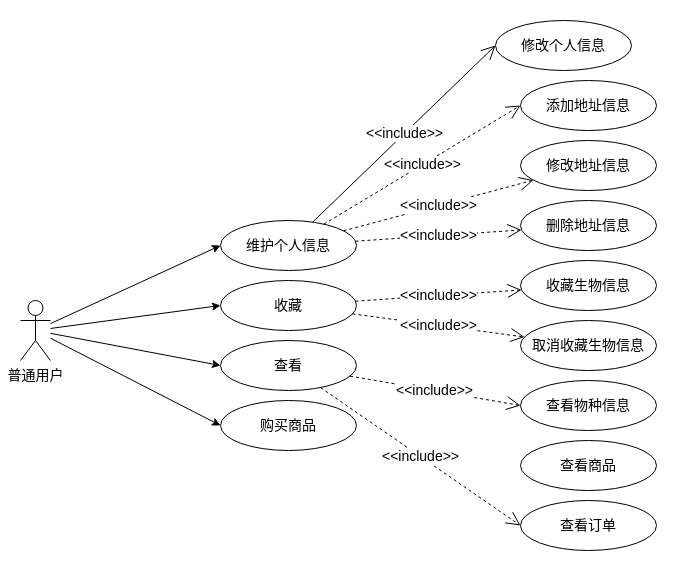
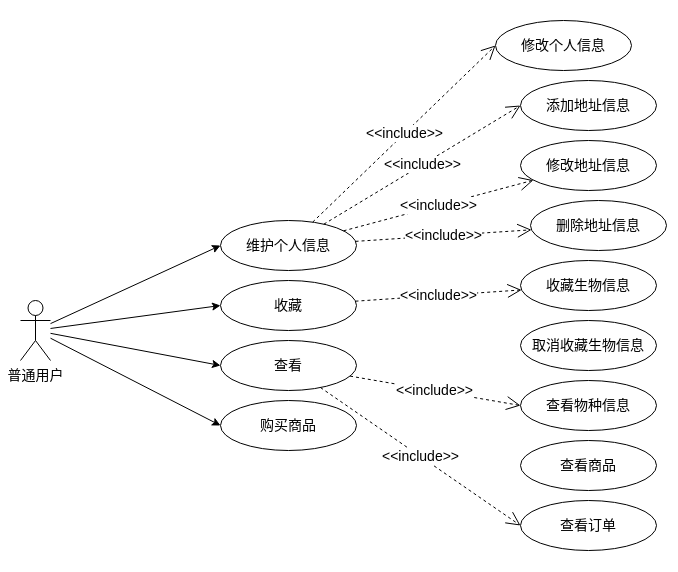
edge "维护个人信息" -> "修改个人信息": style solid -> dashed
node "删除地址信息": moved (589, 226) -> (599, 226)
edge "收藏" -> "取消收藏生物信息": removed, label "<<include>>"
